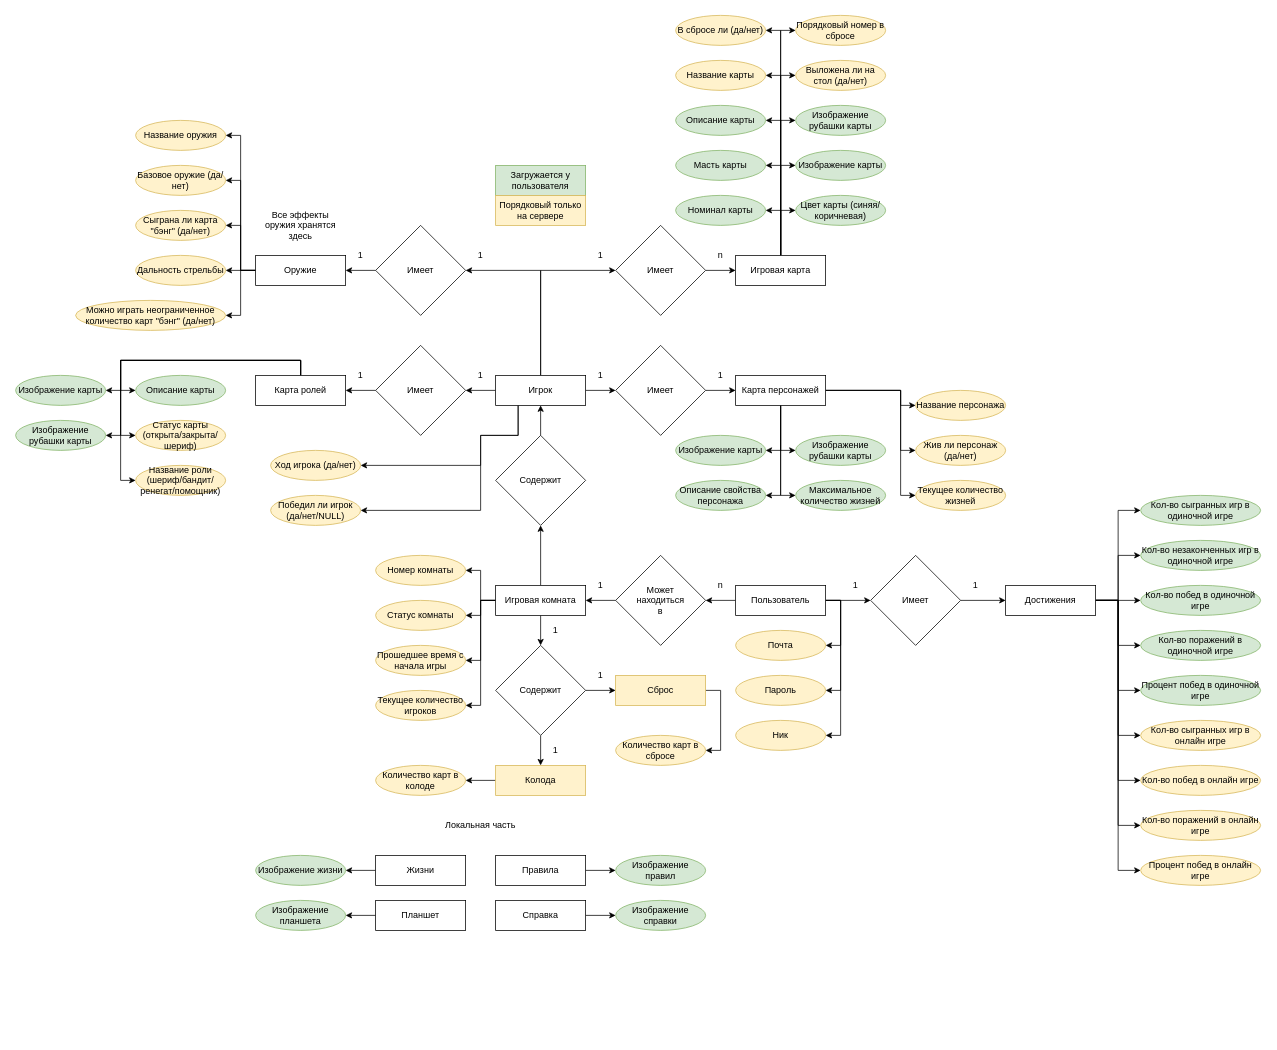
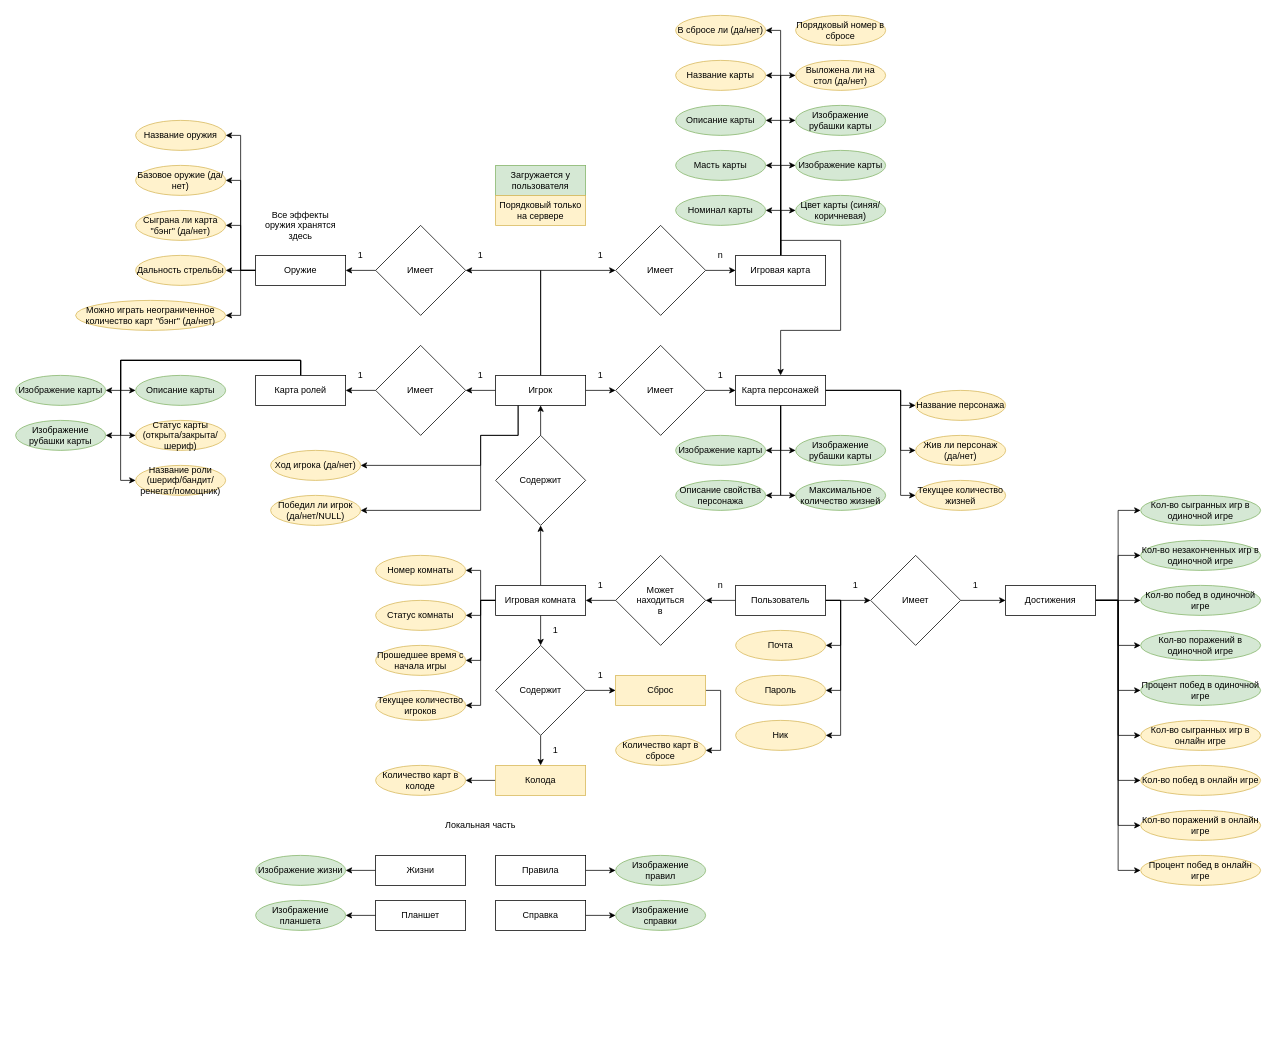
edge "Игровая карта" -> "Порядковый номер в сбросе": now "Игровая карта" -> "Карта персонажей"
